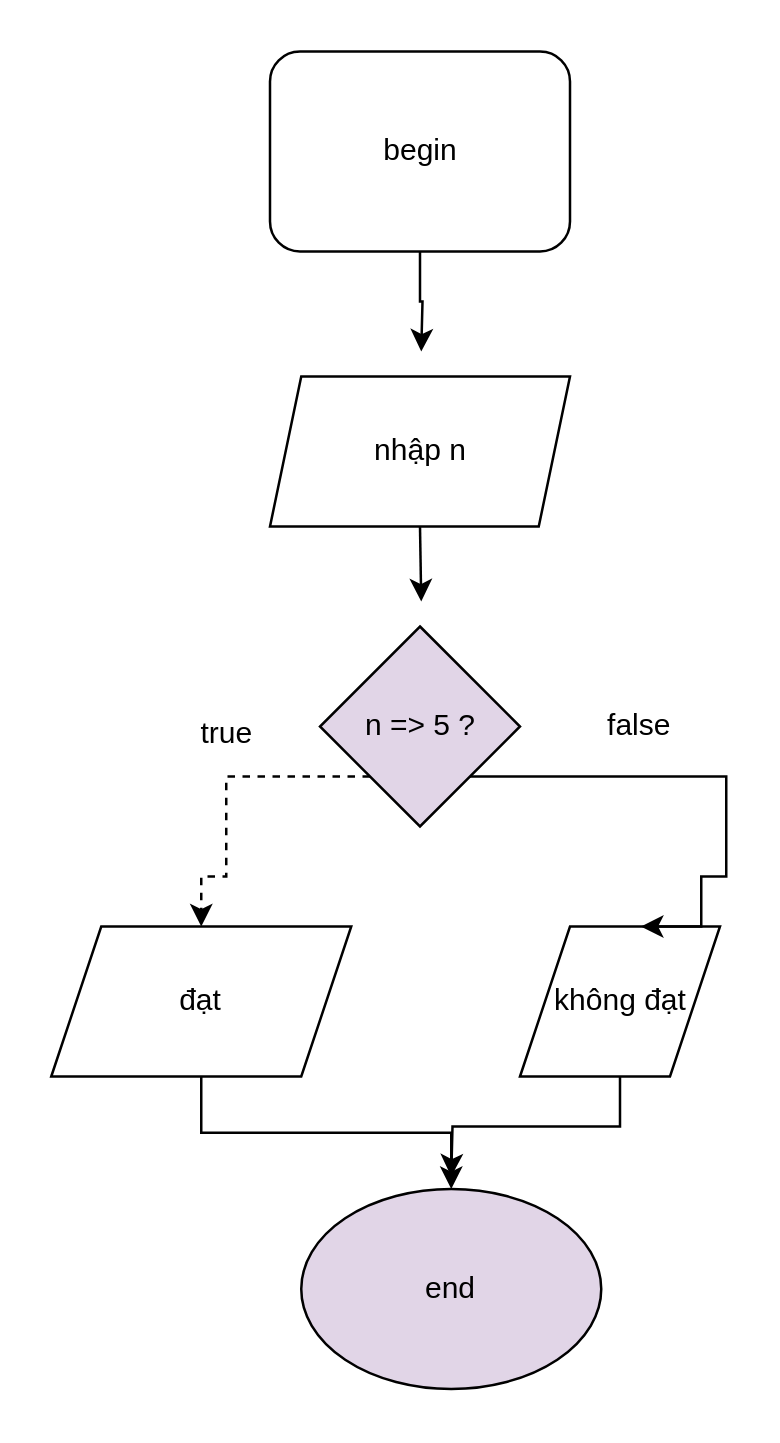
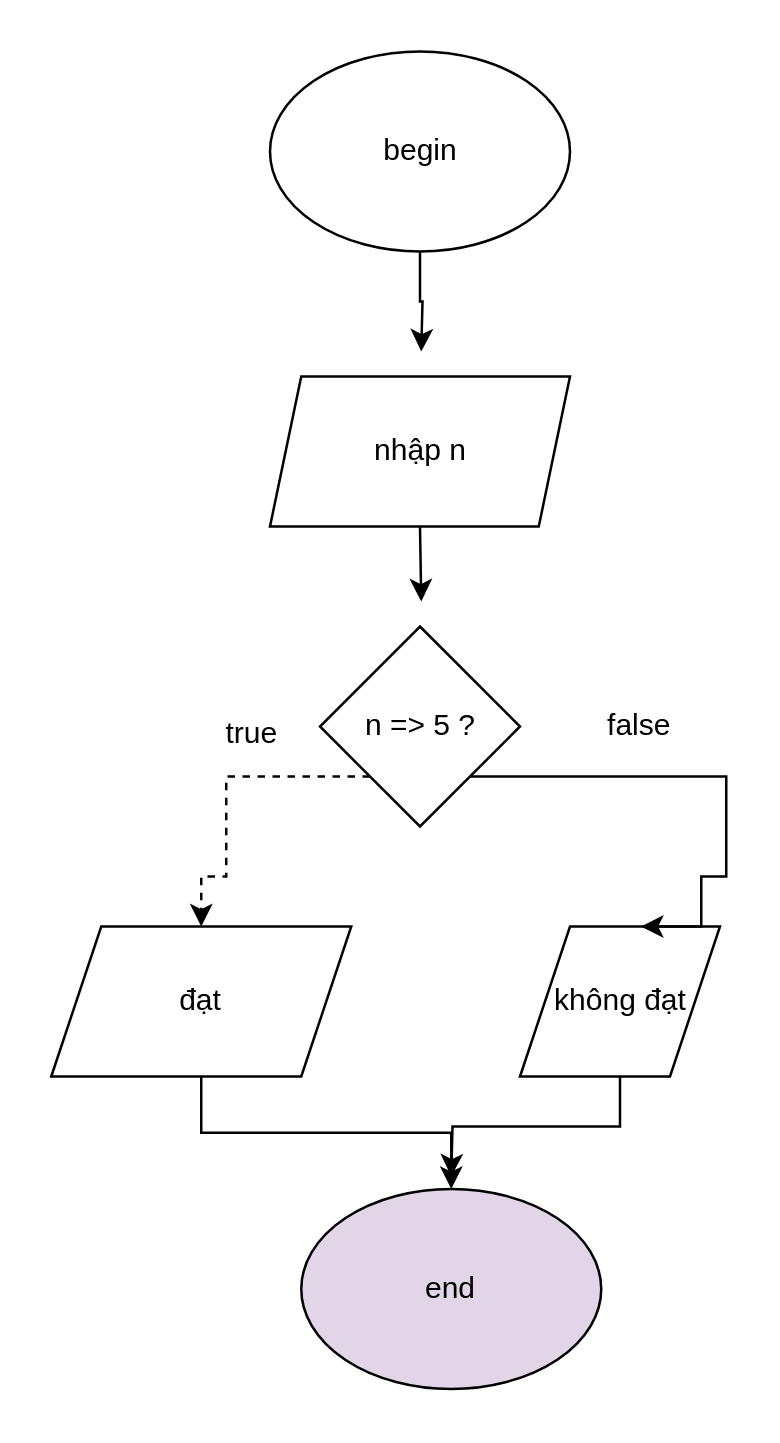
node "begin": shape rounded rectangle -> ellipse
node "n => 5 ?": fillcolor #e1d5e7 -> #ffffff
node "true": moved (226, 734) -> (251, 734)
